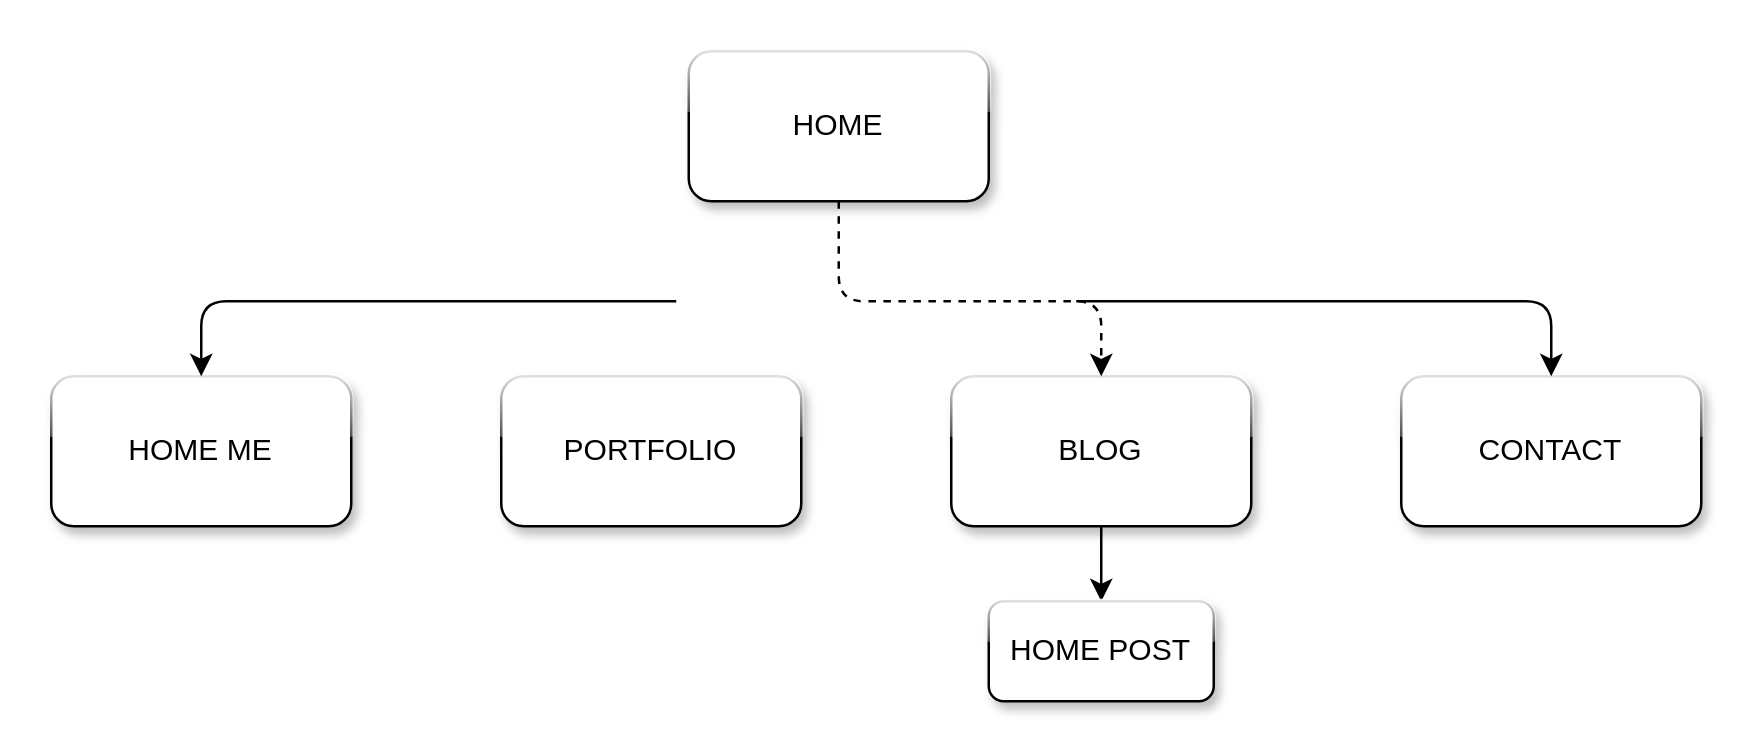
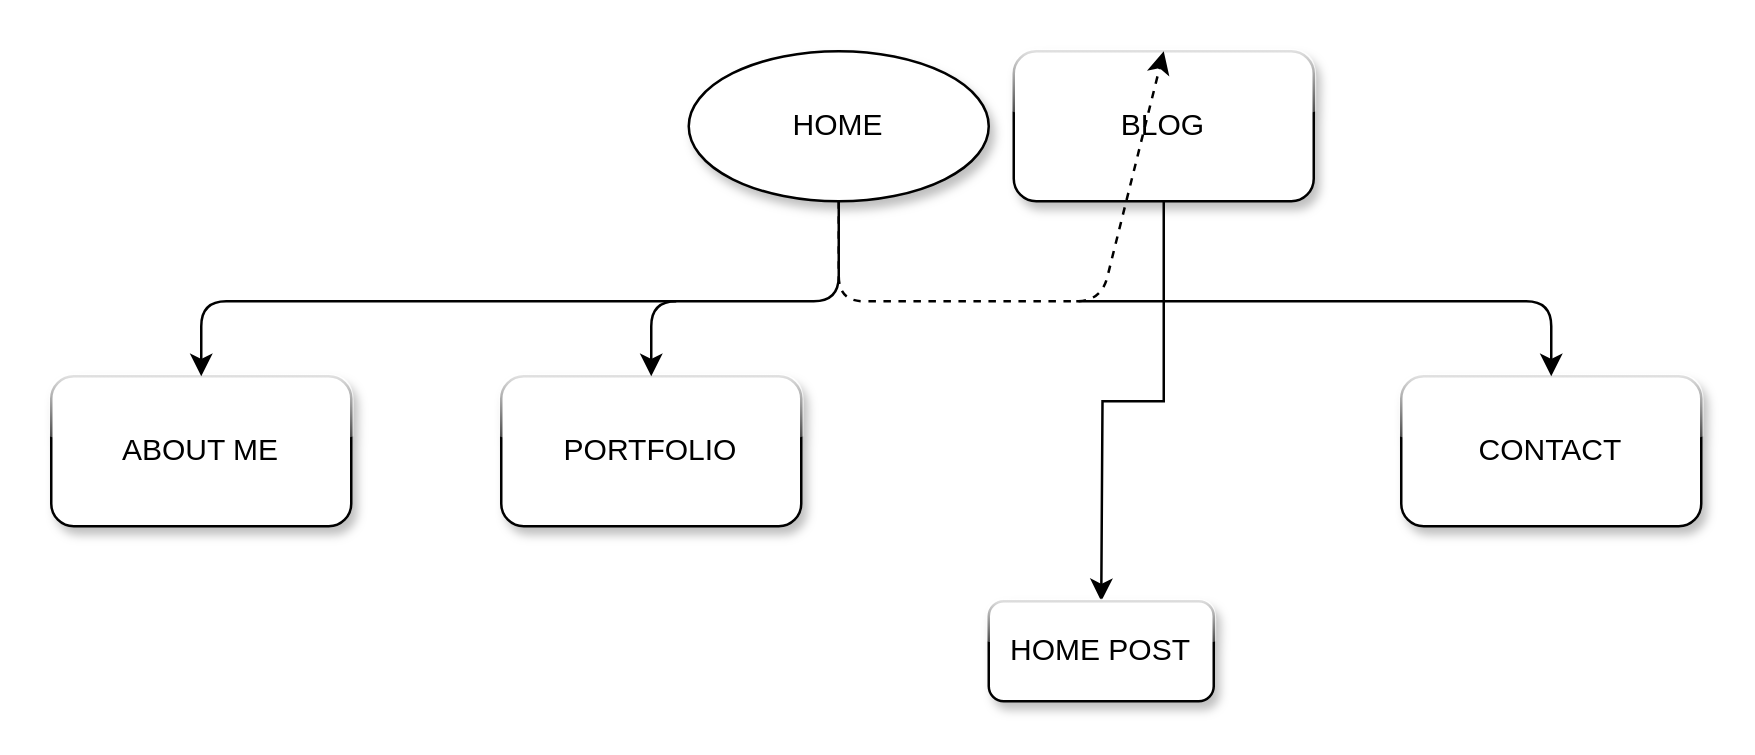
node "HOME": shape rounded rectangle -> ellipse
edge "HOME" -> "PORTFOLIO": added
node "HOME ME": label "HOME ME" -> "ABOUT ME"
node "BLOG": moved (1101, 451) -> (1164, 126)
